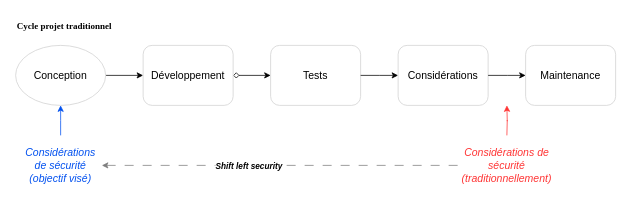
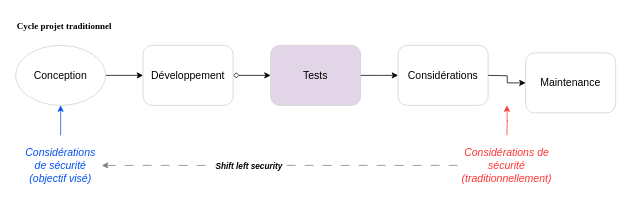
node "Tests": fillcolor #ffffff -> #e1d5e7
node "Maintenance": moved (570, 75) -> (570, 83)
